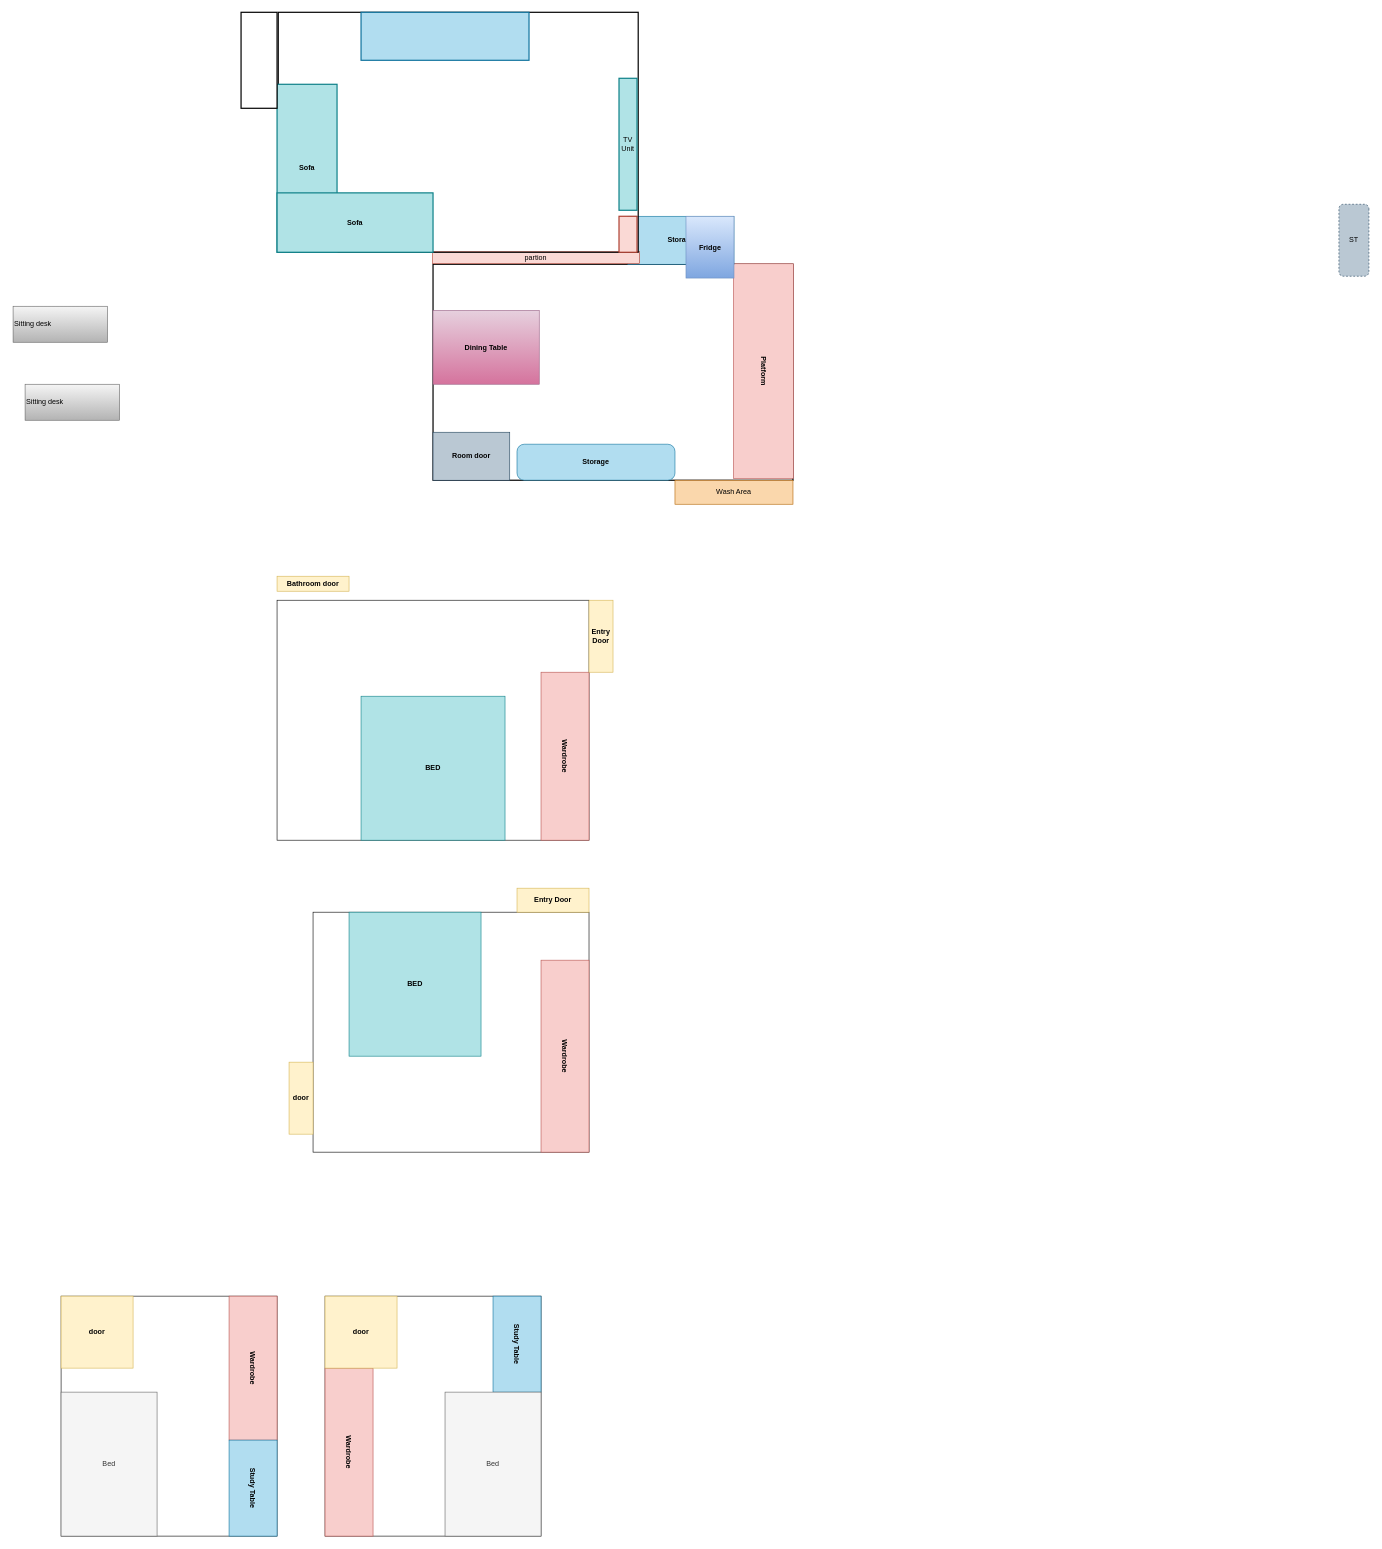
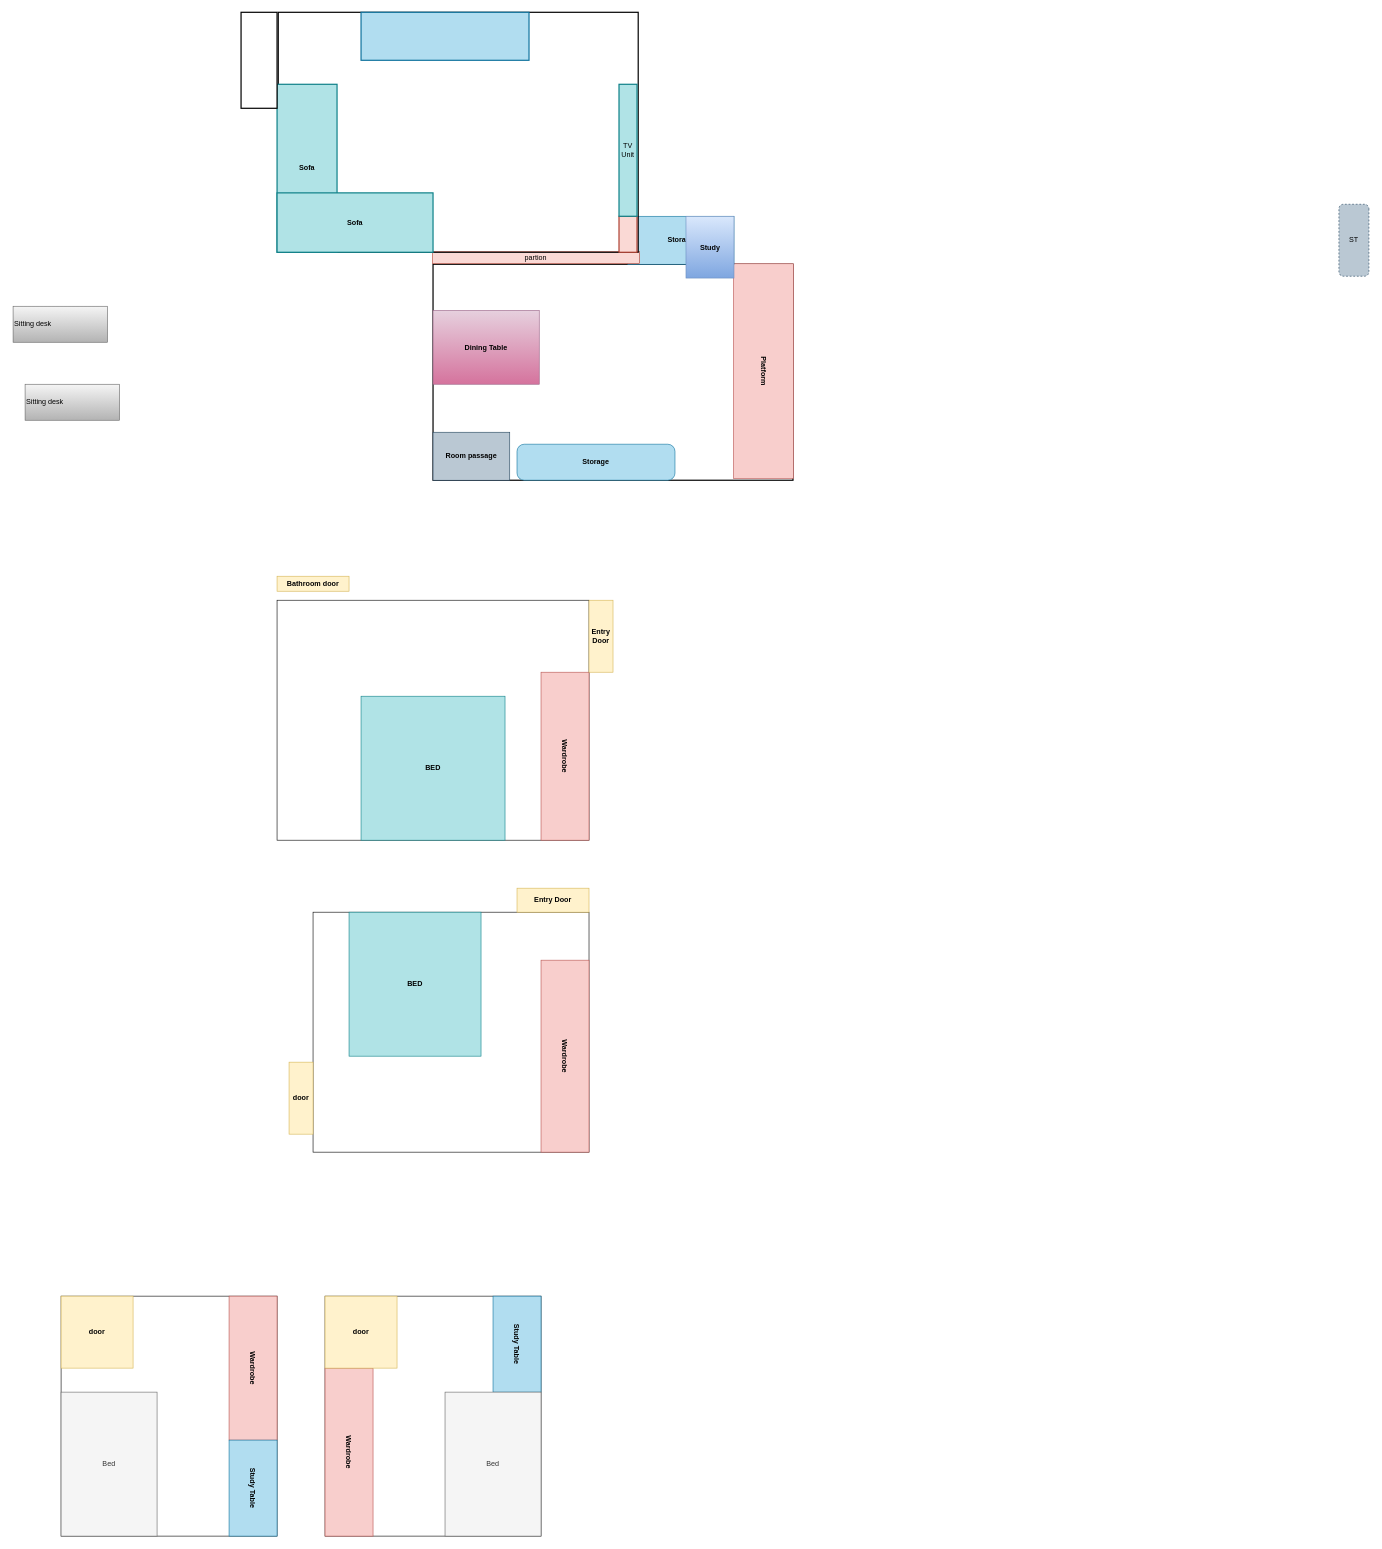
node "TV Unit": moved (628, 144) -> (628, 150)
node "Fridge": label "Fridge" -> "Study"
node "Room door": label "Room door" -> "Room passage"
node "Wash Area": removed
